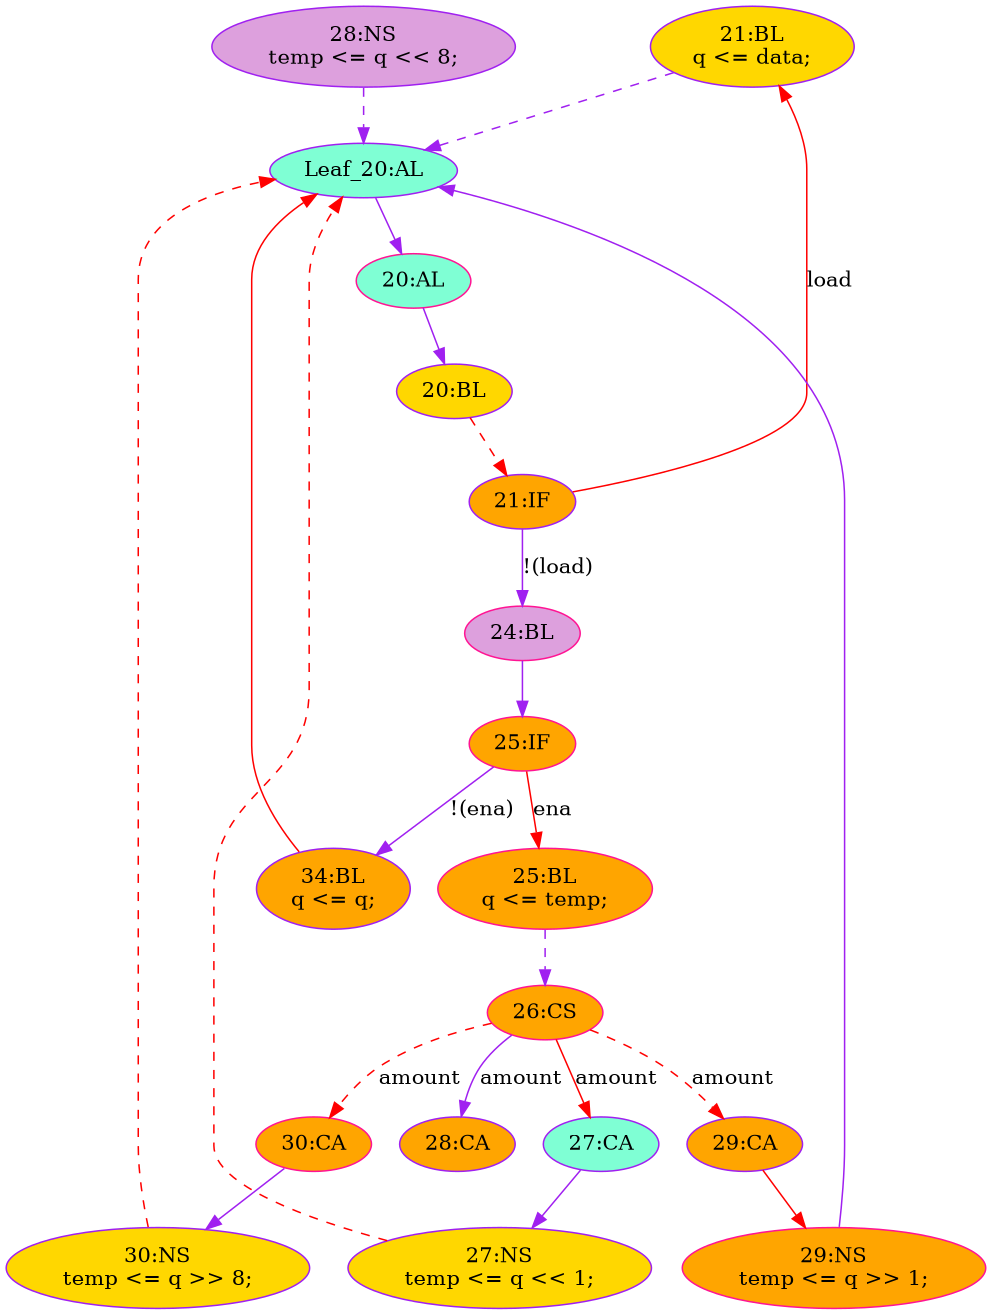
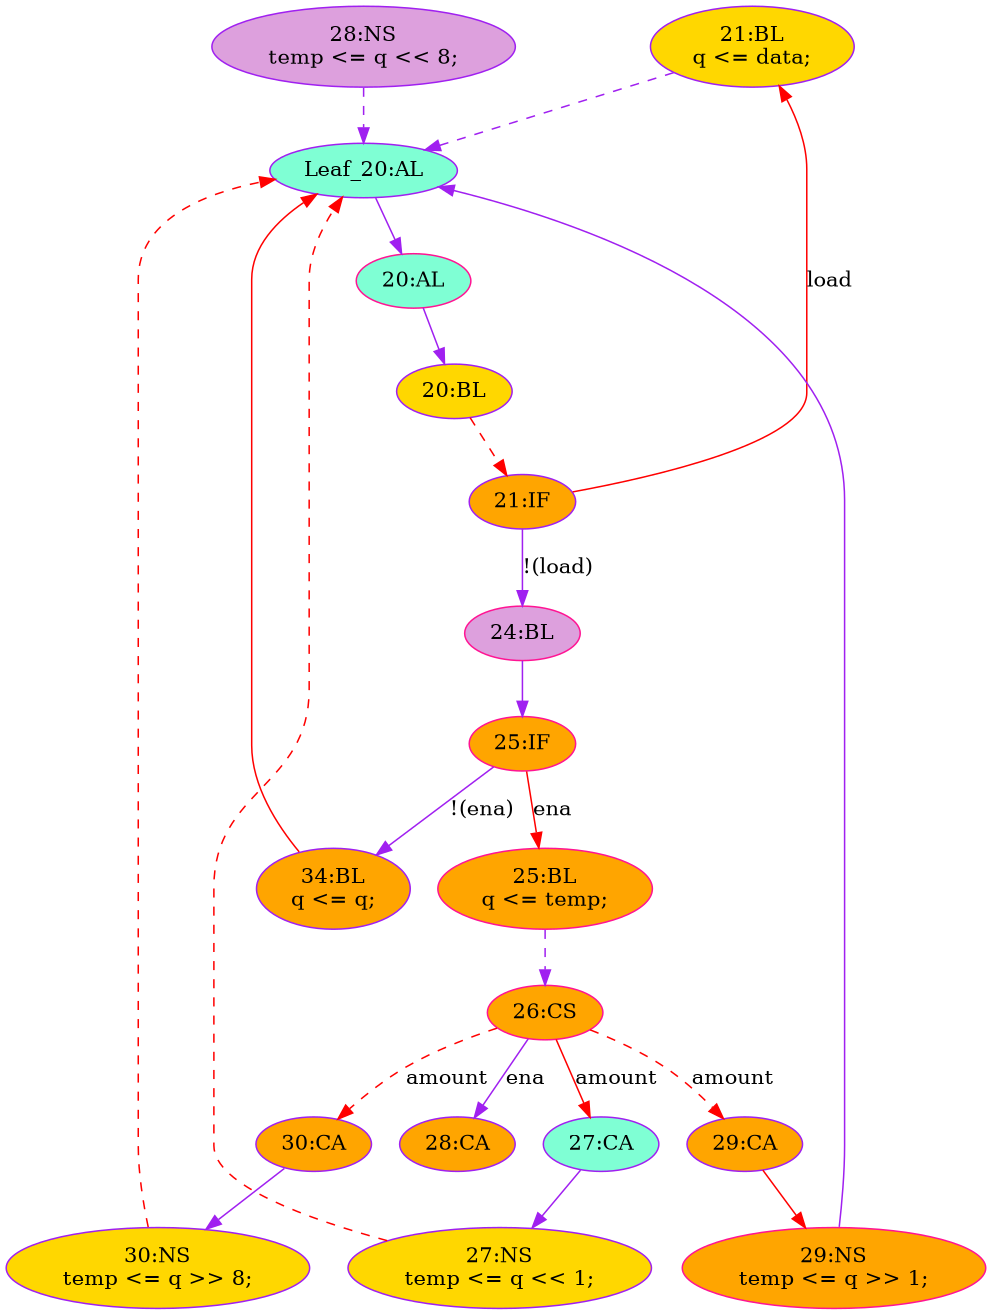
edge "26:CS" -> "28:CA": label "amount" -> "ena"
node "30:CA": color deeppink -> purple
